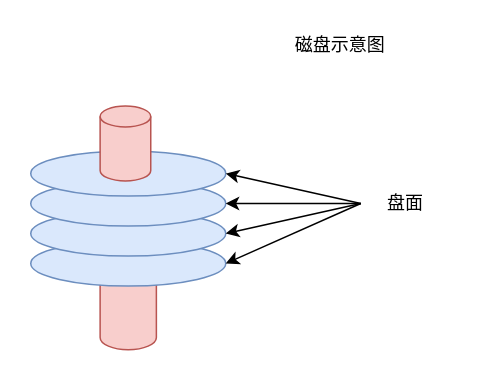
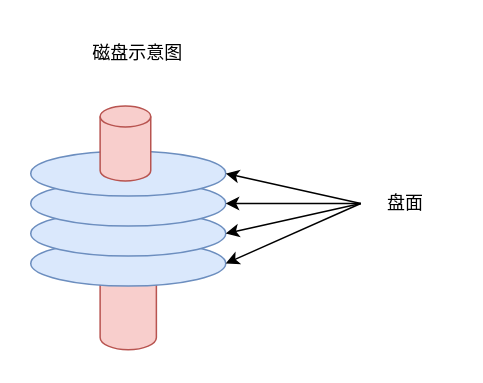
node "磁盘示意图": moved (341, 46) -> (138, 53)
